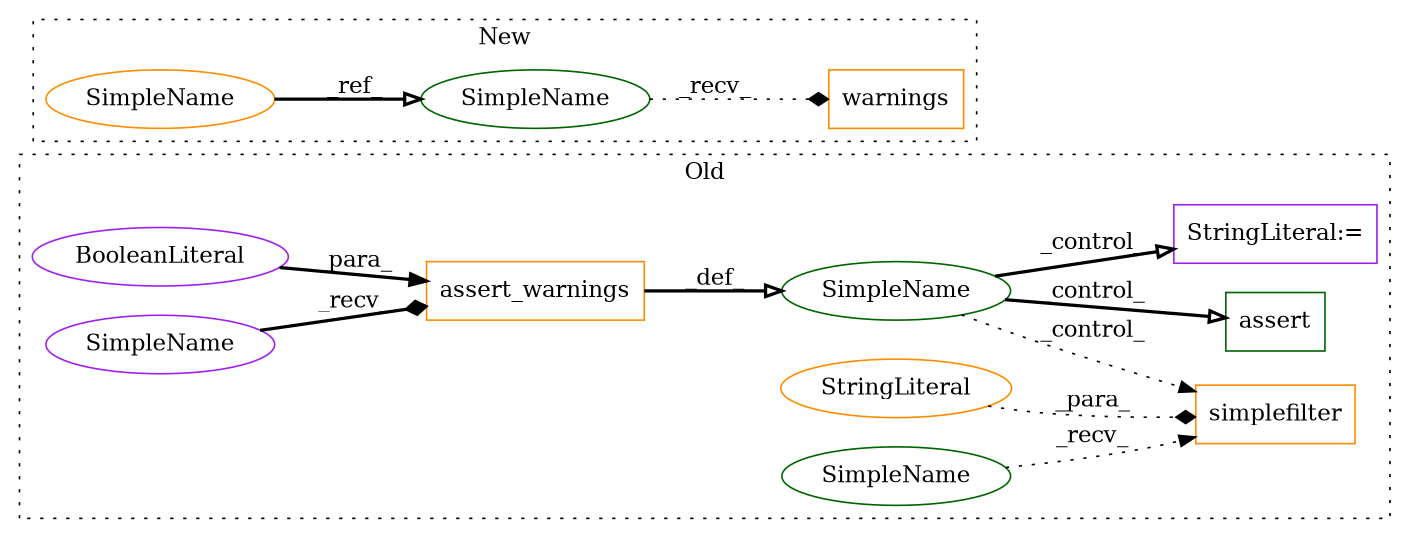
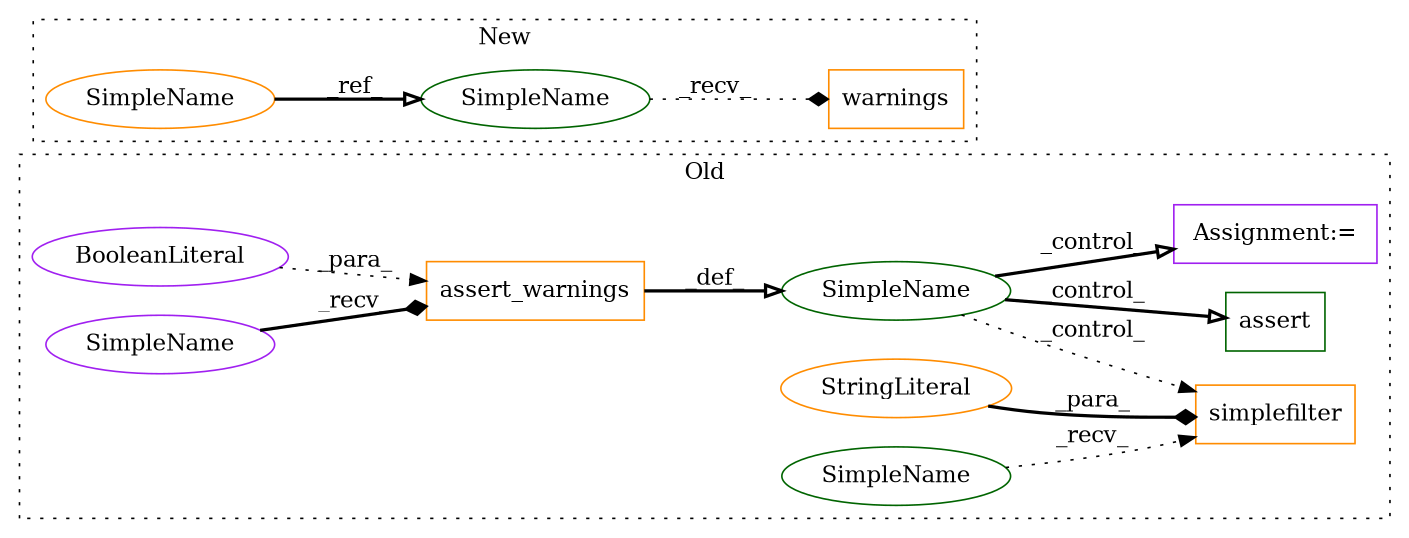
node "StringLiteral:=": label "StringLiteral:=" -> "Assignment:="
edge "BooleanLiteral" -> "assert_warnings": style bold -> dotted
edge "StringLiteral" -> "simplefilter": style dotted -> bold
